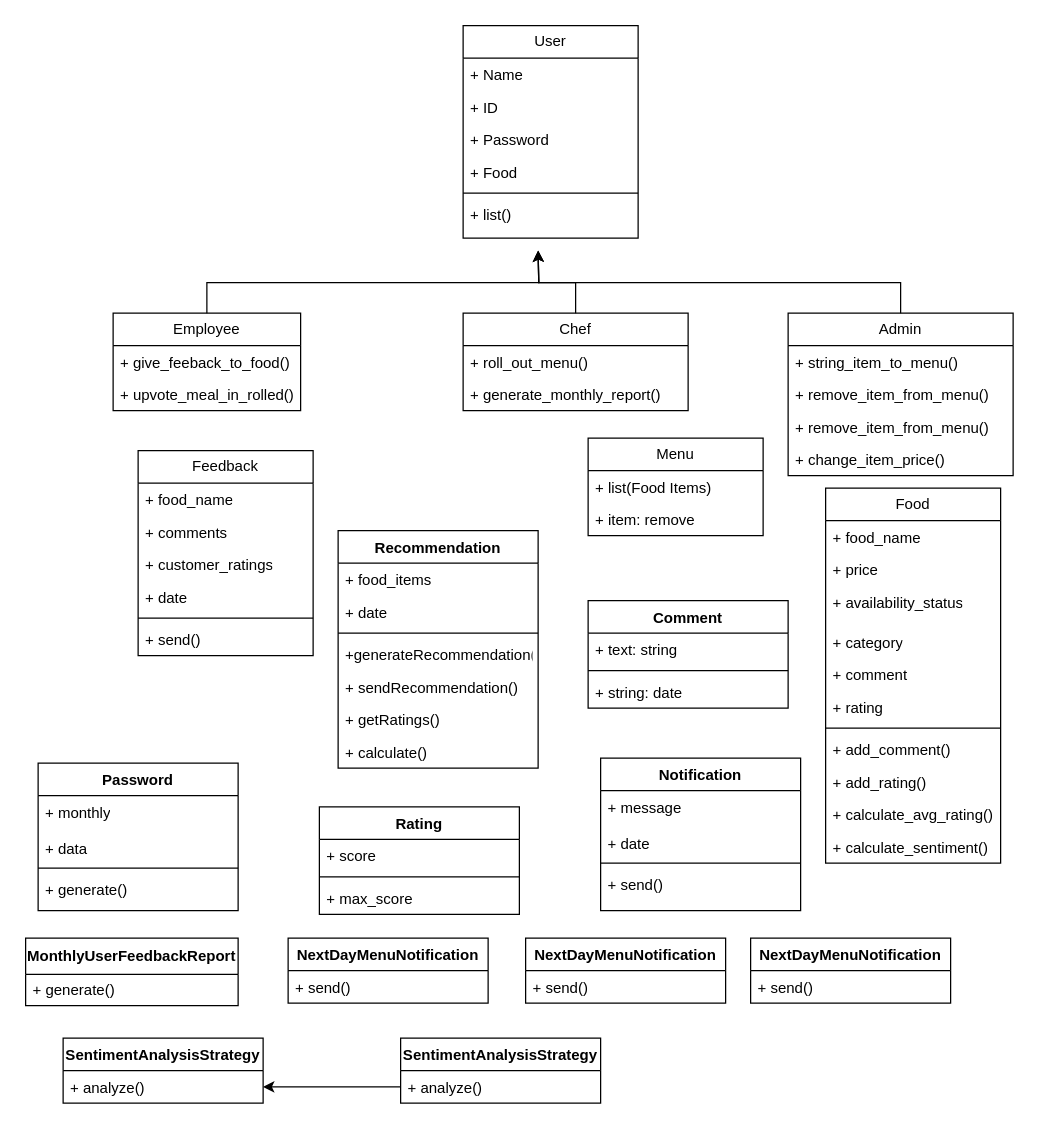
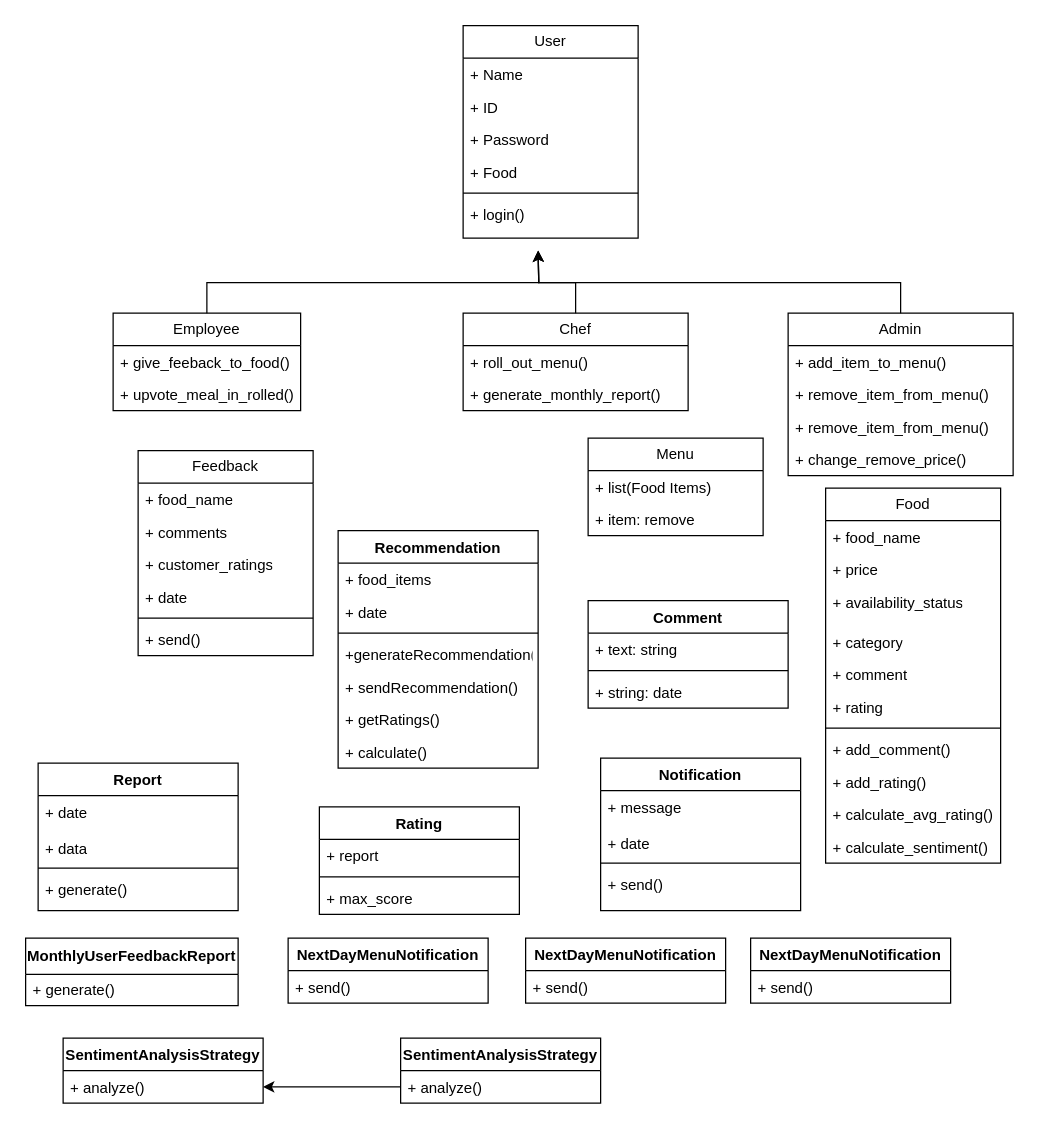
node "+ list()": label "+ list()" -> "+ login()"
node "+ string_item_to_menu()": label "+ string_item_to_menu()" -> "+ add_item_to_menu()"
node "+ change_item_price()": label "+ change_item_price()" -> "+ change_remove_price()"
node "Password": label "Password" -> "Report"
node "+ monthly + data": label "+ monthly + data" -> "+ date + data"
node "+ score": label "+ score" -> "+ report"
